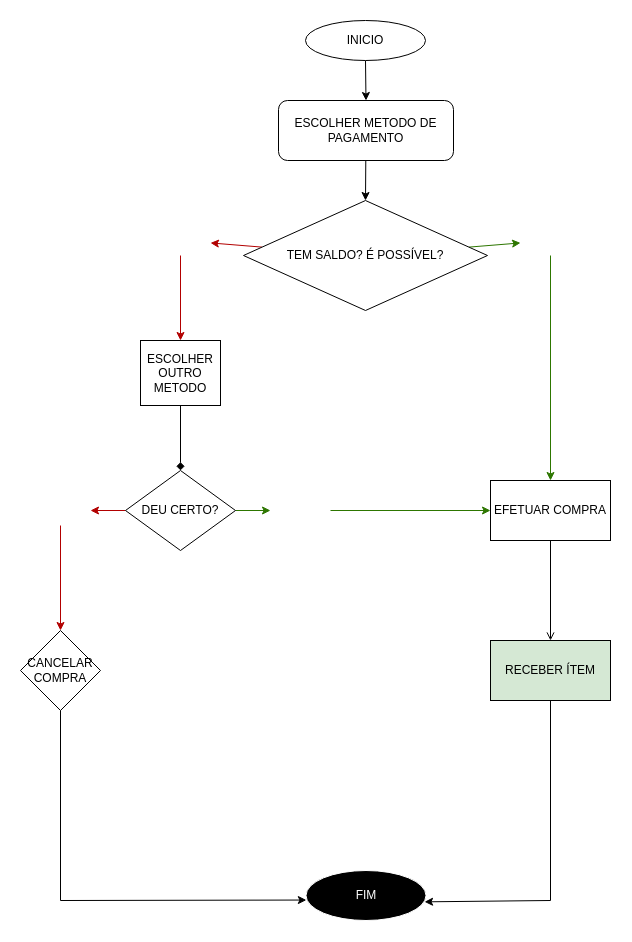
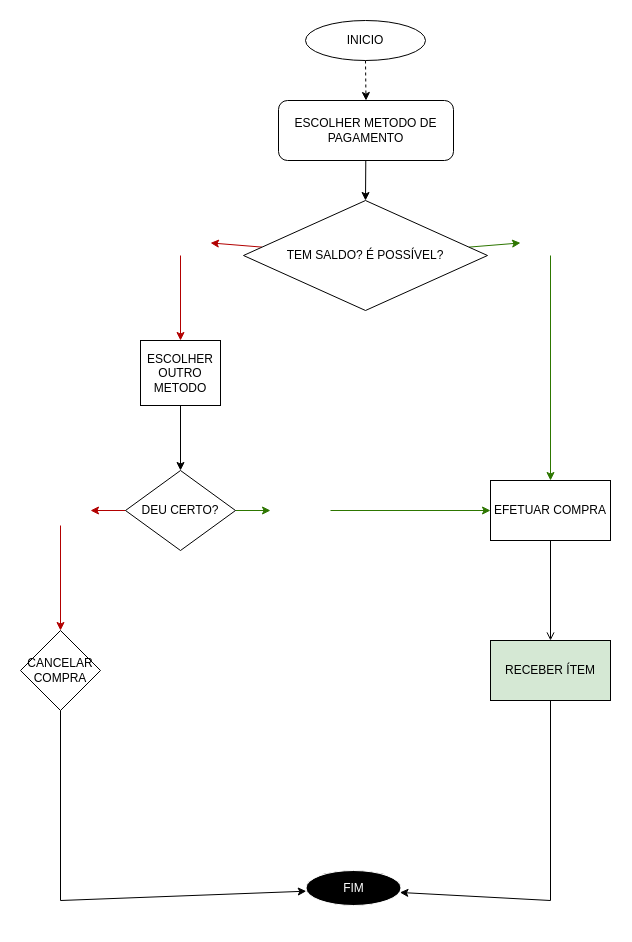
edge "INICIO" -> "ESCOLHER METODO DE PAGAMENTO": style solid -> dashed
edge "ESCOLHER OUTRO METODO" -> "DEU CERTO?": arrowhead diamond -> classic
node "FIM": size 120x50 -> 95x35
